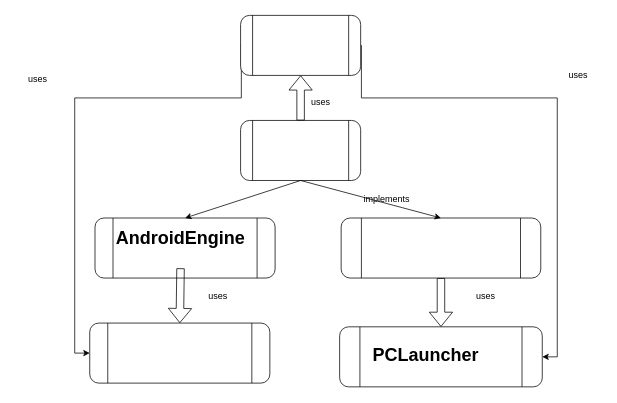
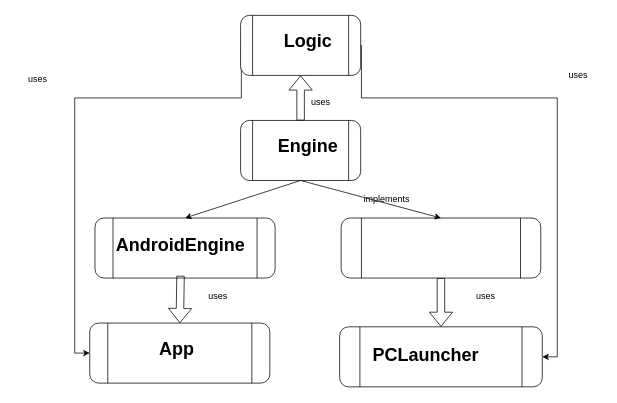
node "Logic": added
node "Engine": added
node "AndroidEngine": moved (180, 246) -> (180, 253)
node "App": added
